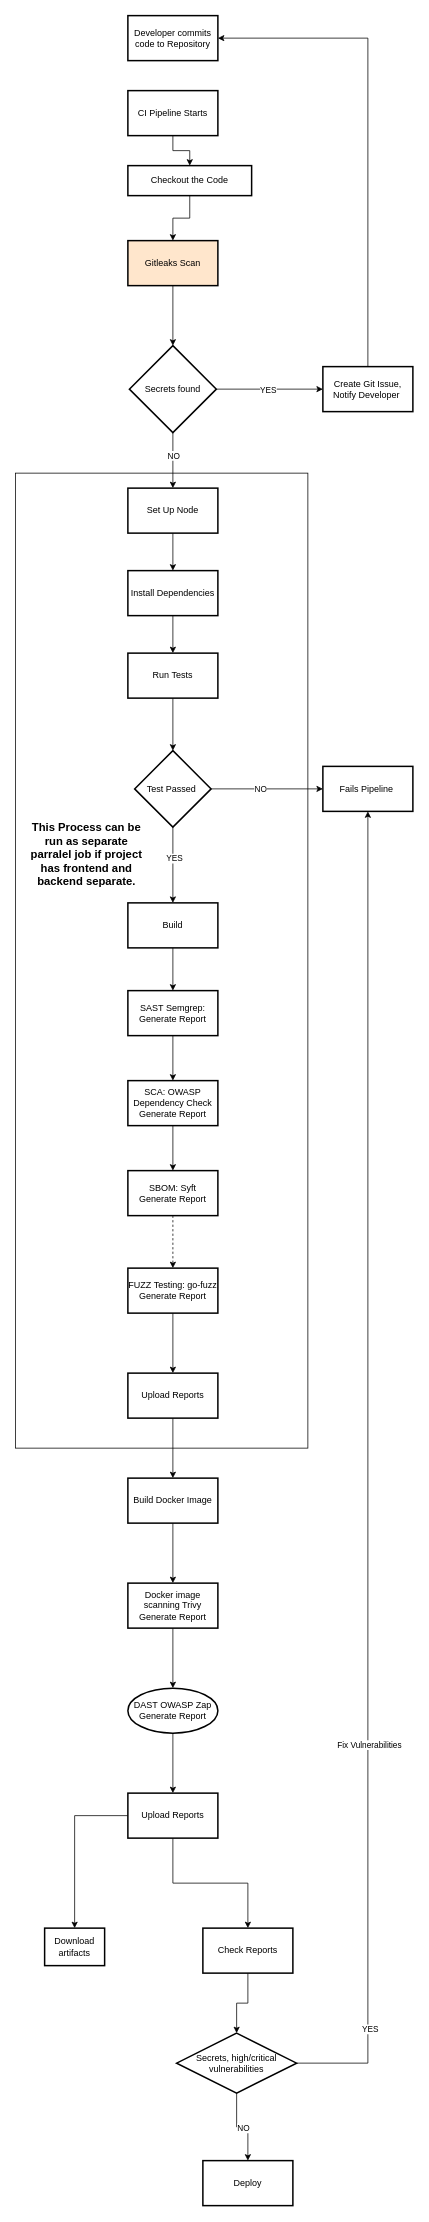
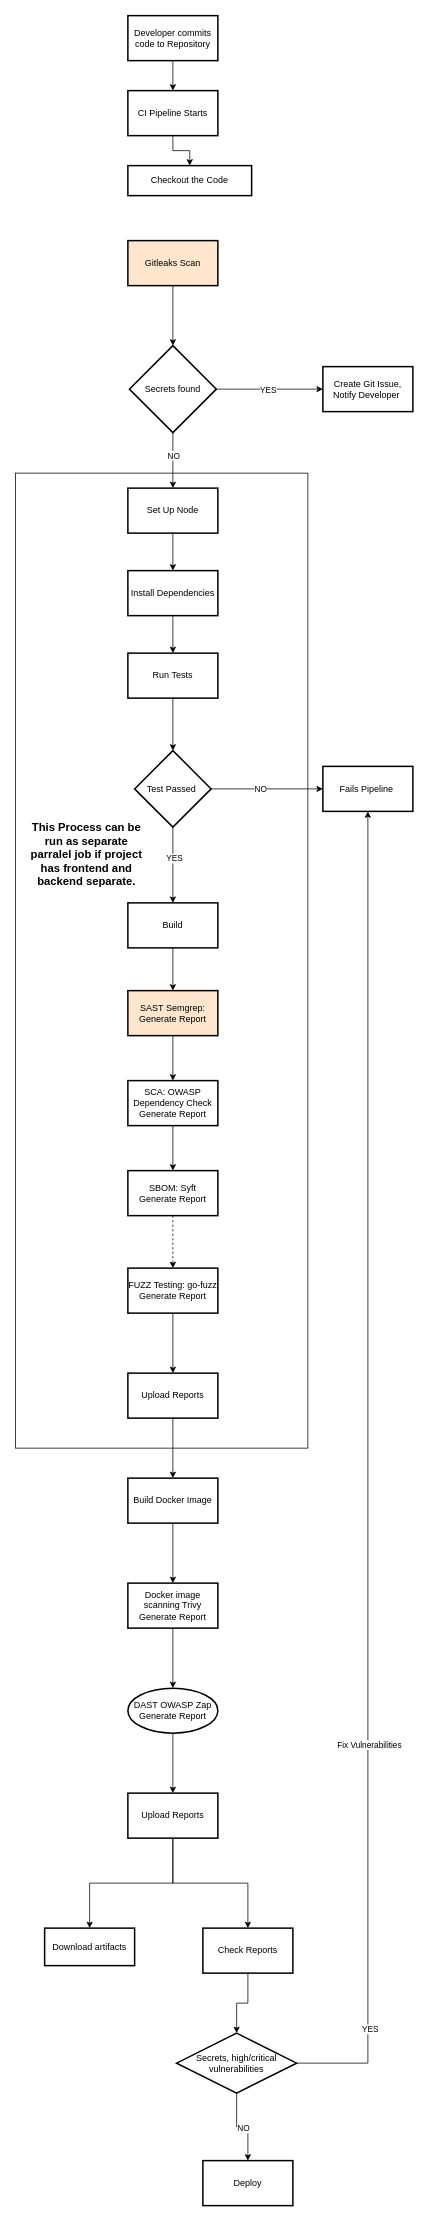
edge "Create Git Issue, Notify Developer" -> "Developer commits code to Repository": removed
edge "Developer commits code to Repository" -> "CI Pipeline Starts": added
edge "Checkout the Code" -> "Gitleaks Scan": removed
node "SAST Semgrep: Generate Report": fillcolor #ffffff -> #ffe6cc
node "Download artifacts": size 60x38 -> 90x38
